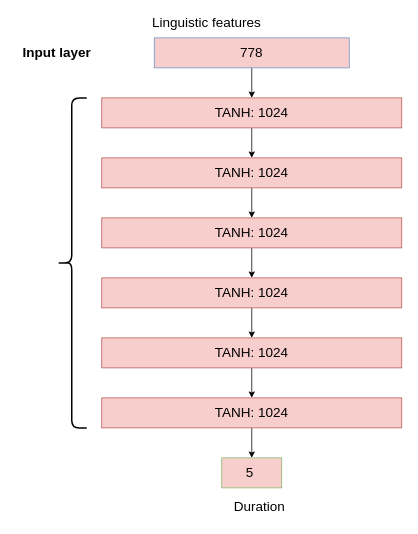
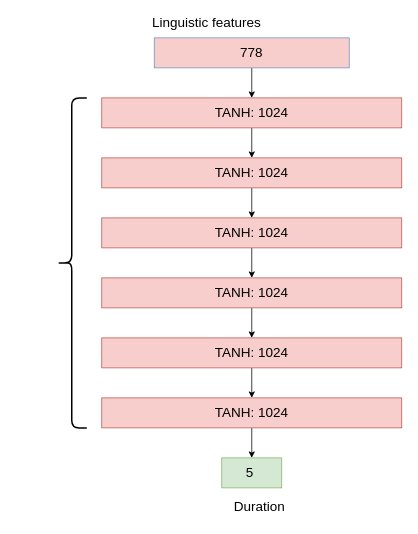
node "Input layer": removed
node "5": fillcolor #f8cecc -> #d5e8d4
